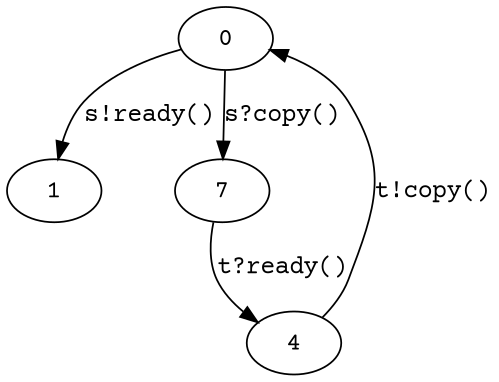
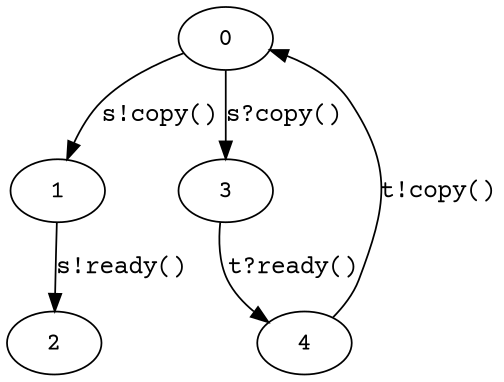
edge "0" -> "1": label "s!ready()" -> "s!copy()"
node "7": label "7" -> "3"
node "2": added
